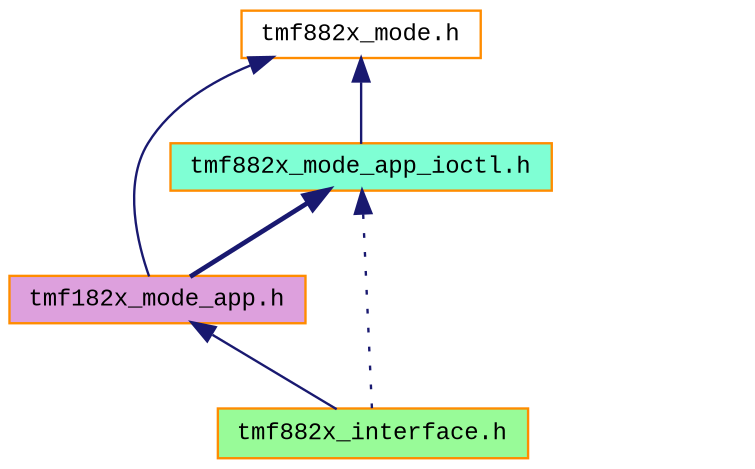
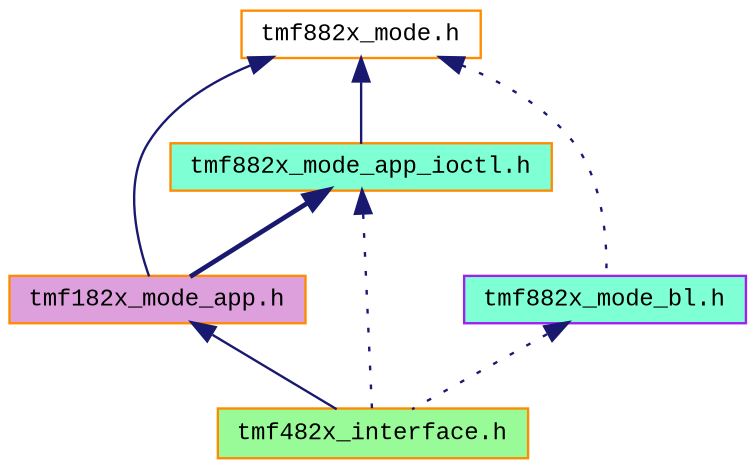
node "tmf882x_mode_bl.h": added
node "tmf882x_interface.h": label "tmf882x_interface.h" -> "tmf482x_interface.h"
